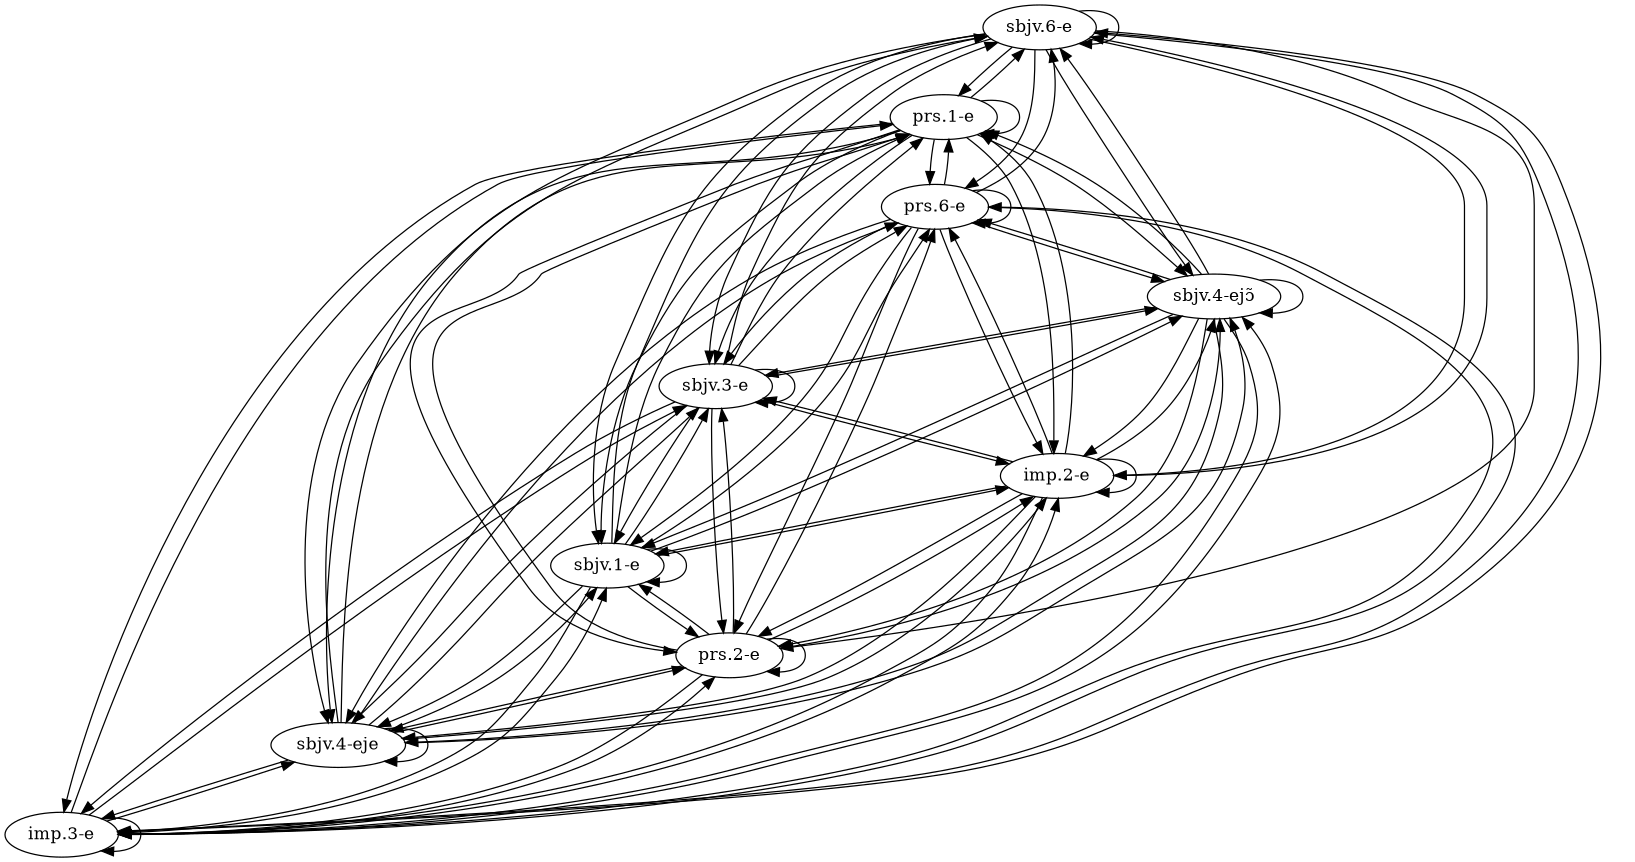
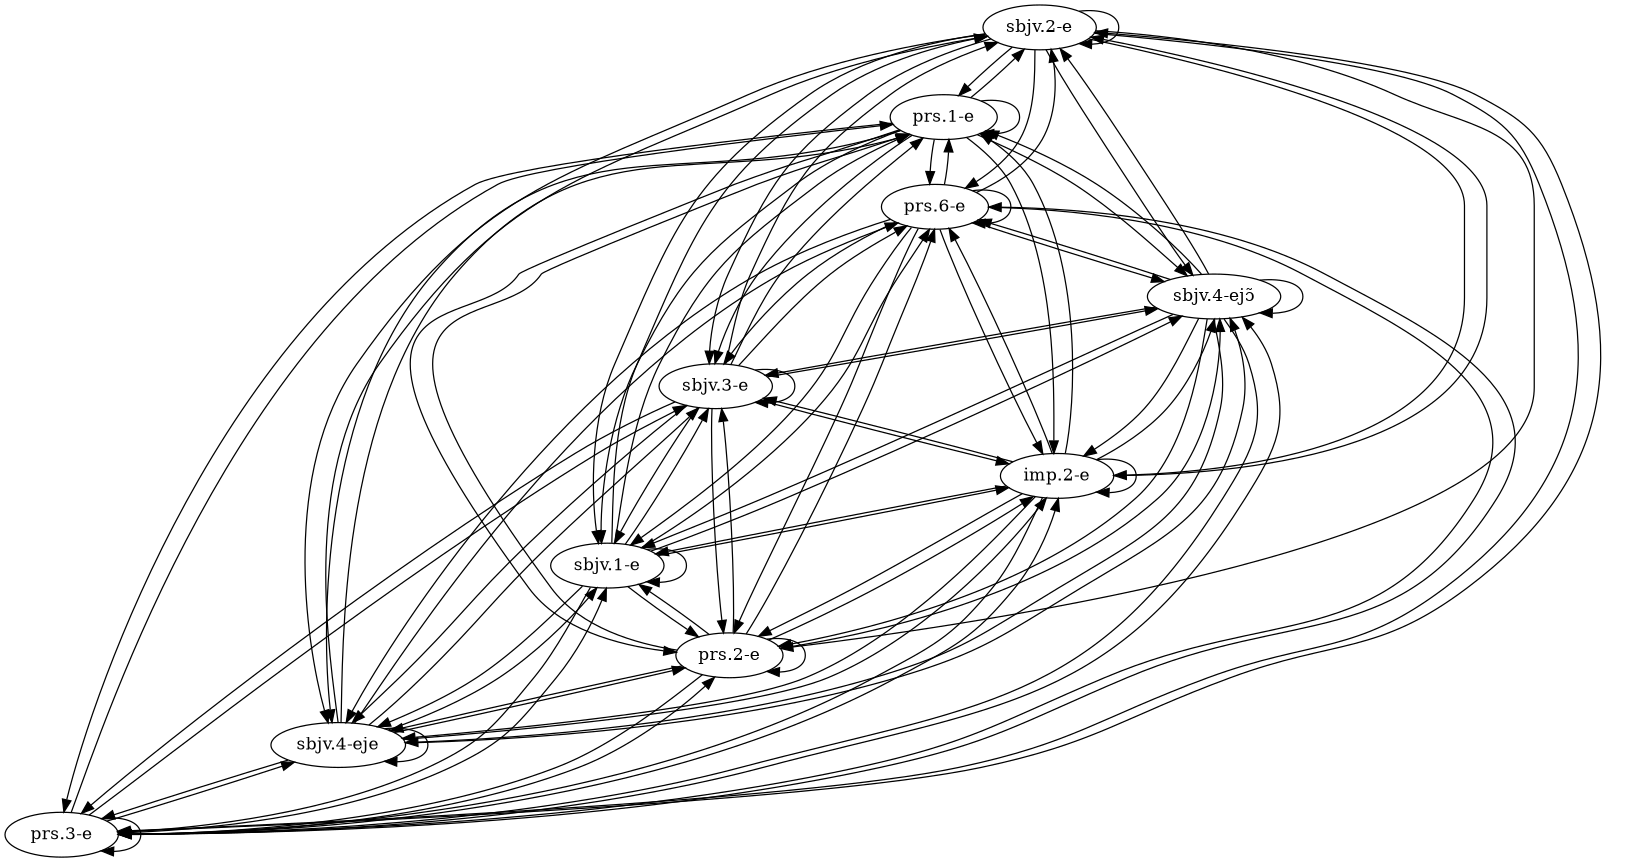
node "sbjv.6-e": label "sbjv.6-e" -> "sbjv.2-e"
node "imp.3-e": label "imp.3-e" -> "prs.3-e"
